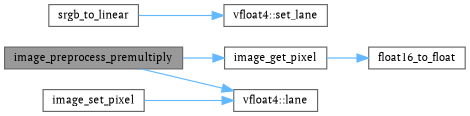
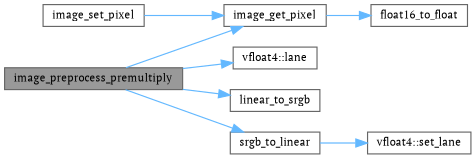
edge "image_set_pixel" -> "vfloat4::lane": now "image_set_pixel" -> "image_get_pixel"
node "linear_to_srgb": added
edge "image_preprocess_premultiply" -> "srgb_to_linear": added
